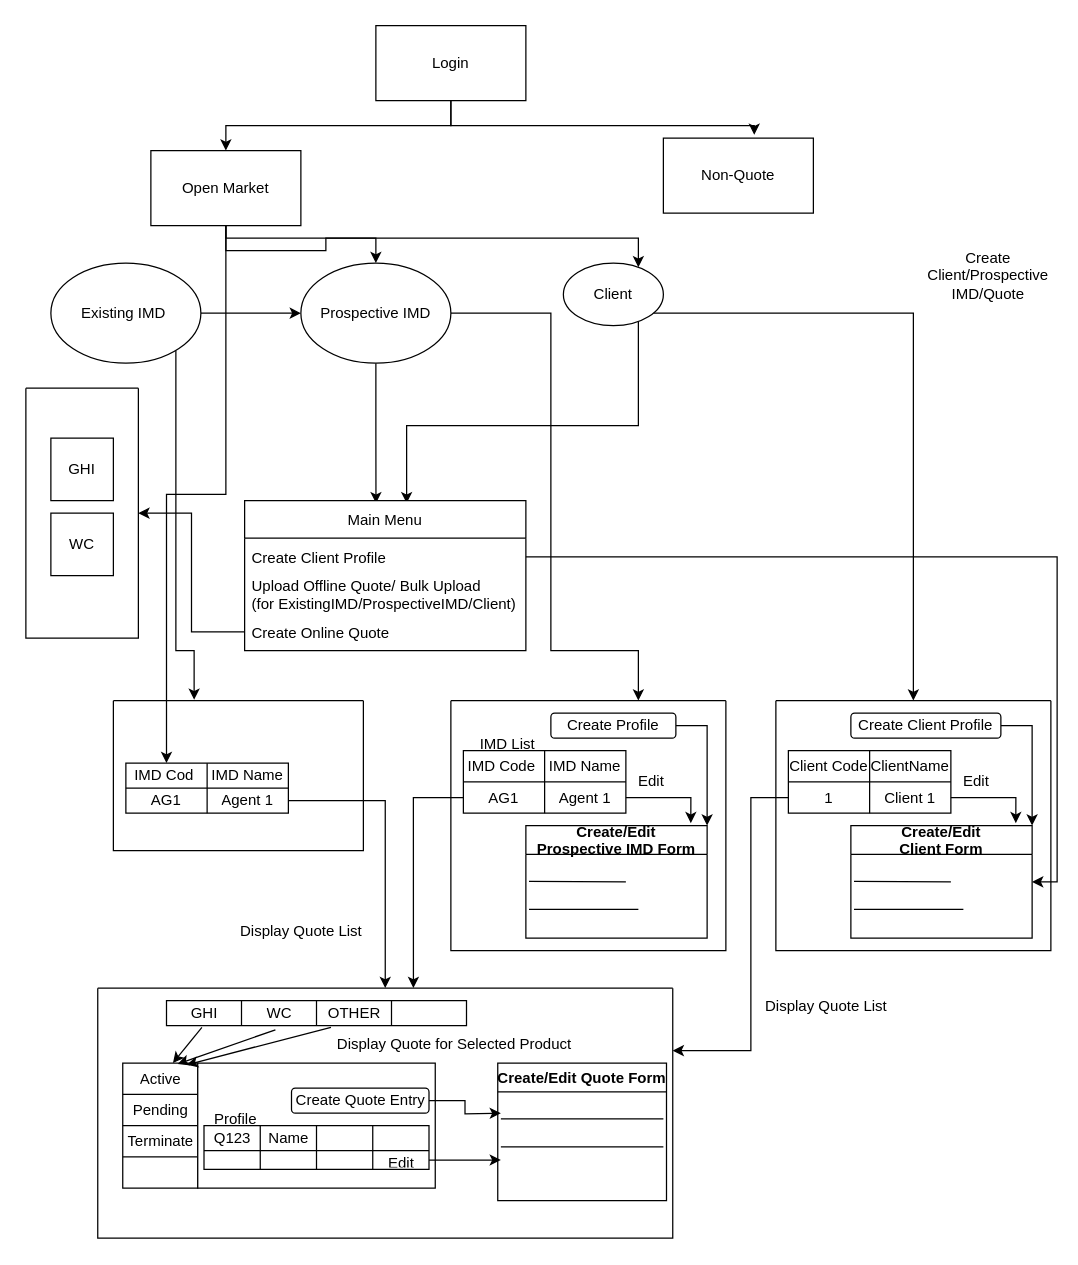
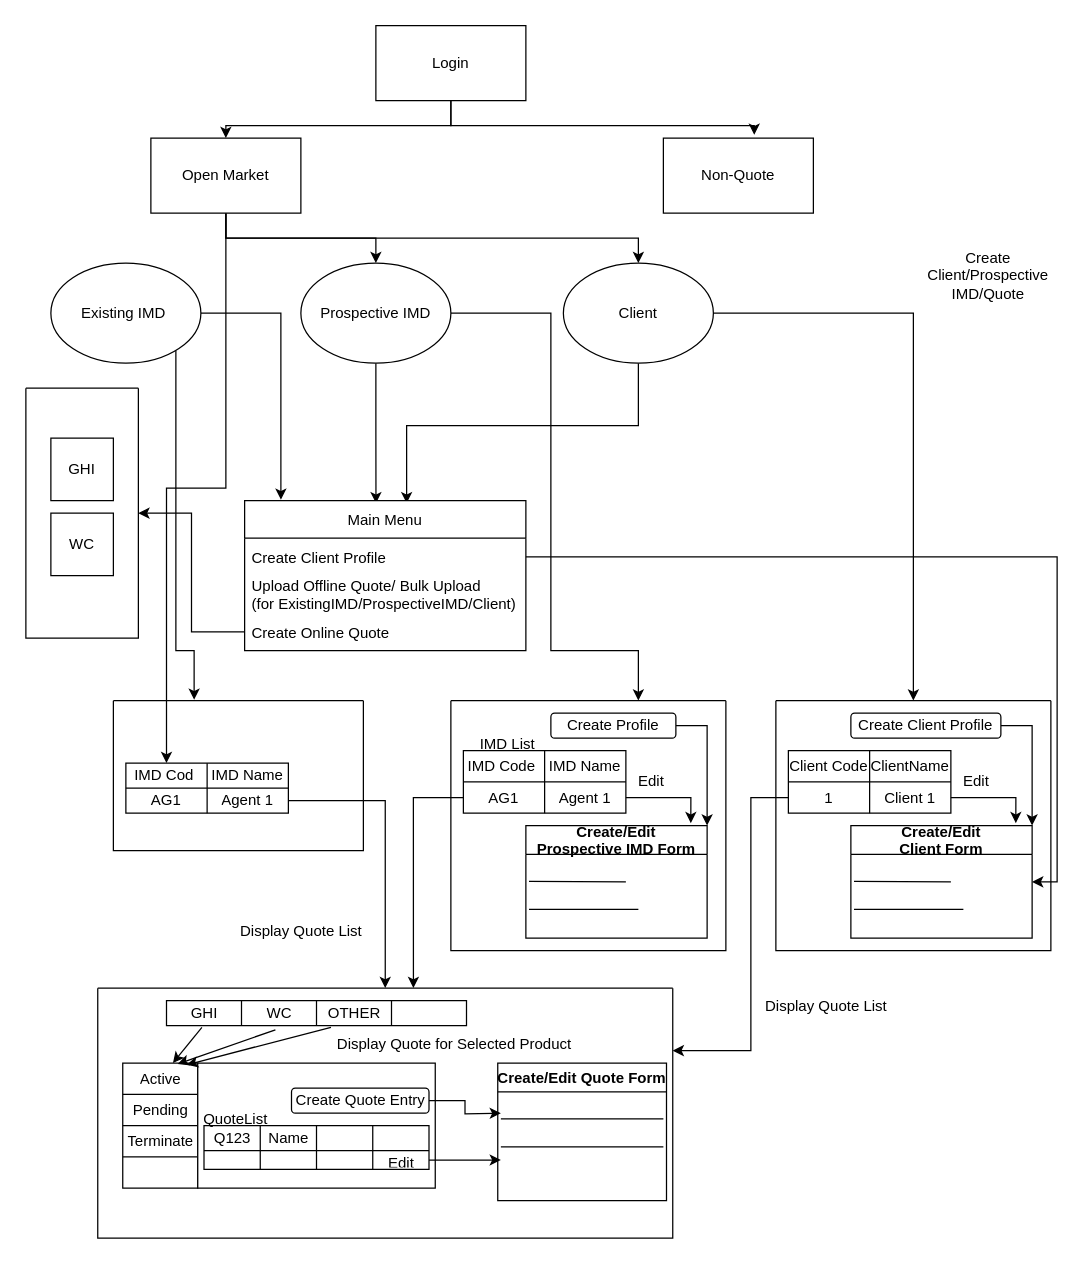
node "Open Market": moved (226, 188) -> (226, 176)
node "Client": size 100x63 -> 150x100
edge "Existing IMD" -> "Prospective IMD": now "Existing IMD" -> "Main Menu"
node "Profile": label "Profile" -> "QuoteList"
